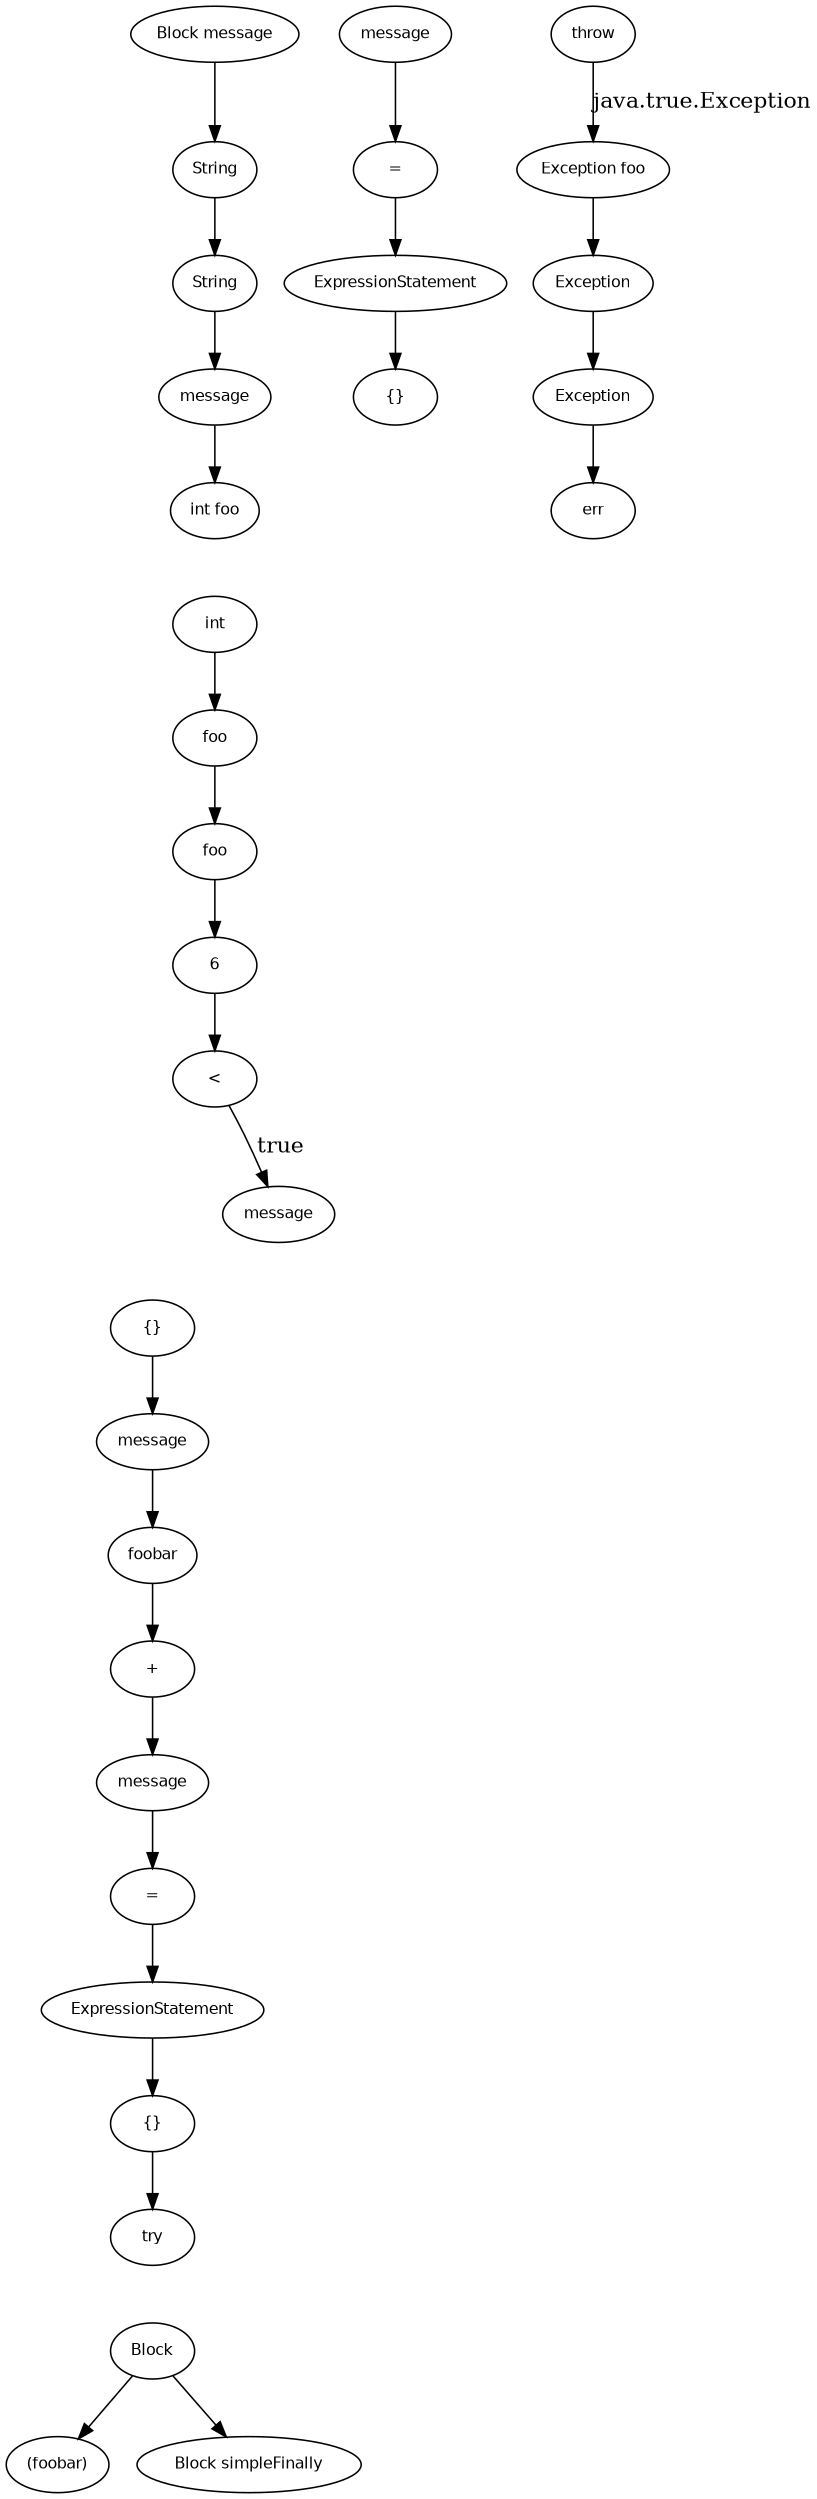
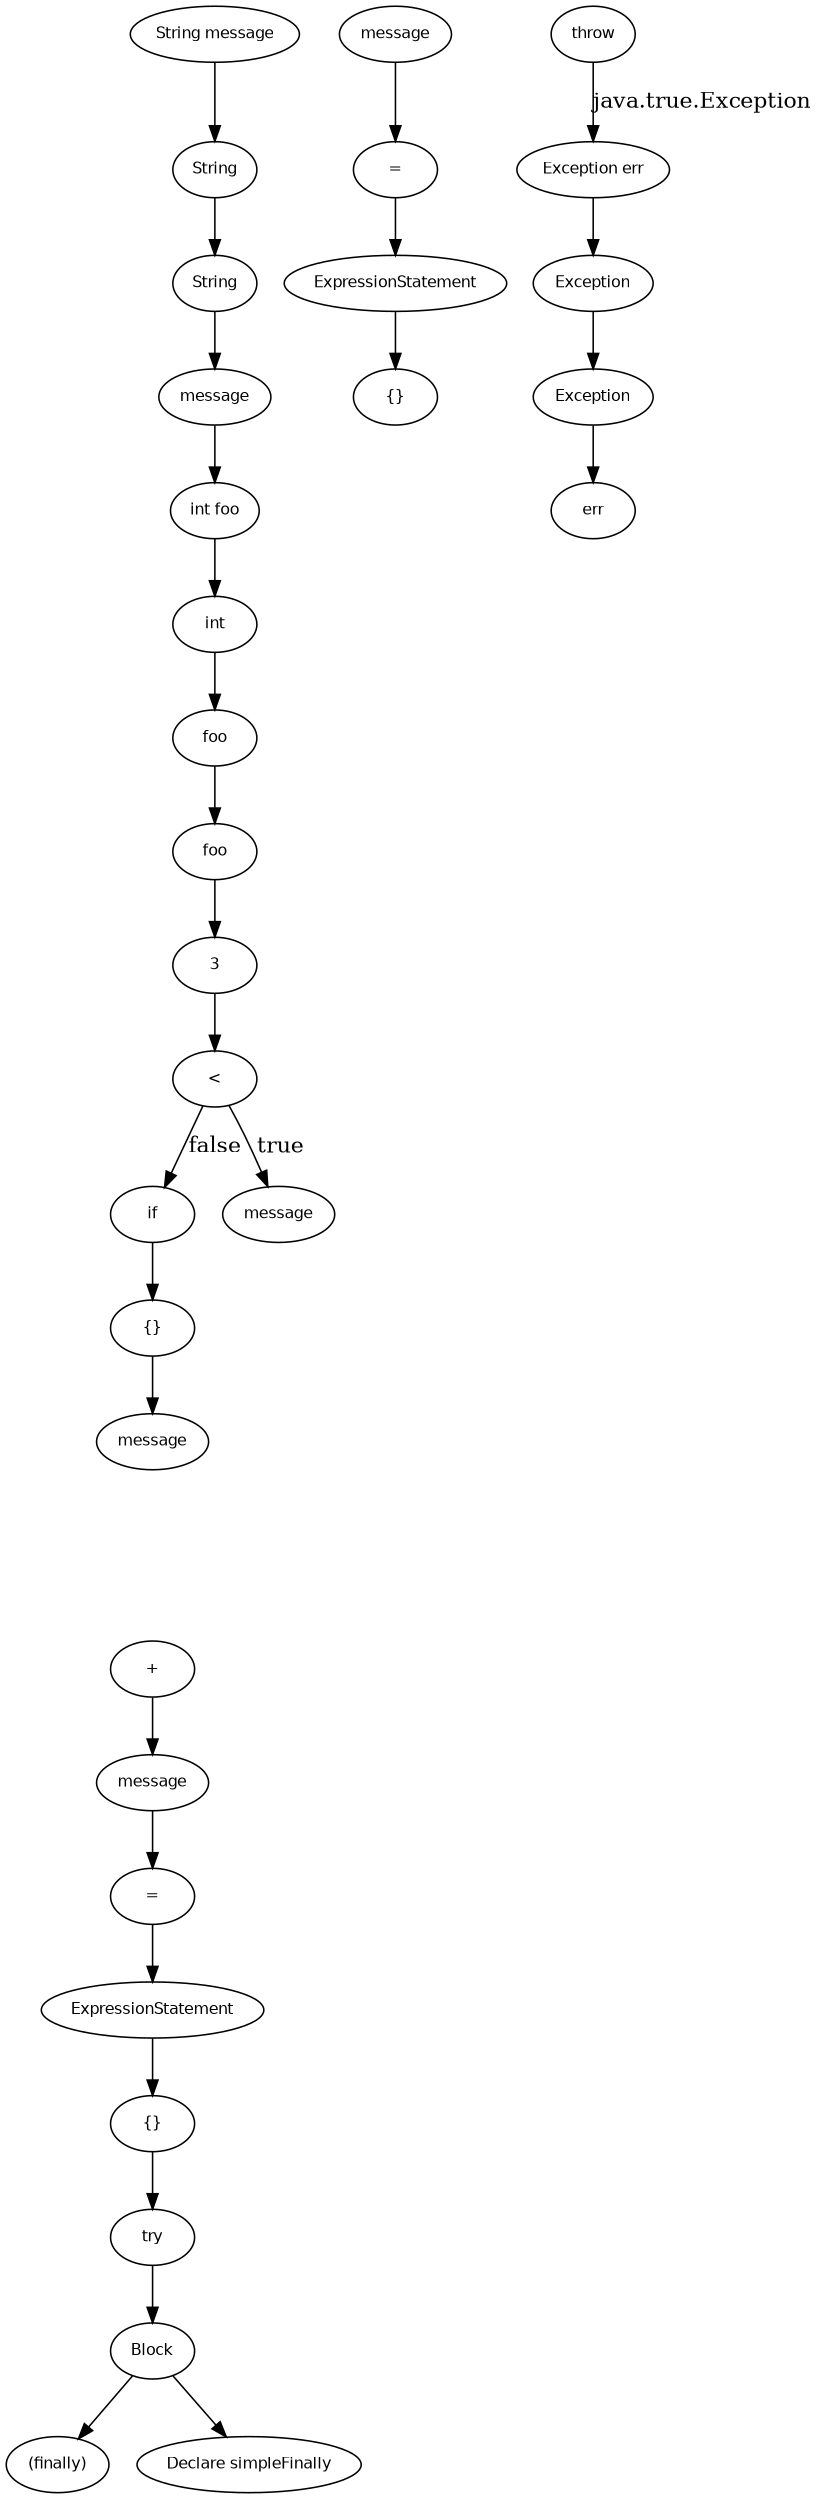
node "Block message": label "Block message" -> "String message"
node "Exception foo": label "Exception foo" -> "Exception err"
edge "int foo" -> "int": added
node "6": label "6" -> "3"
node "if": added
node "foobar": removed
edge "try" -> "Block": added
node "(foobar)": label "(foobar)" -> "(finally)"
node "Block simpleFinally": label "Block simpleFinally" -> "Declare simpleFinally"
